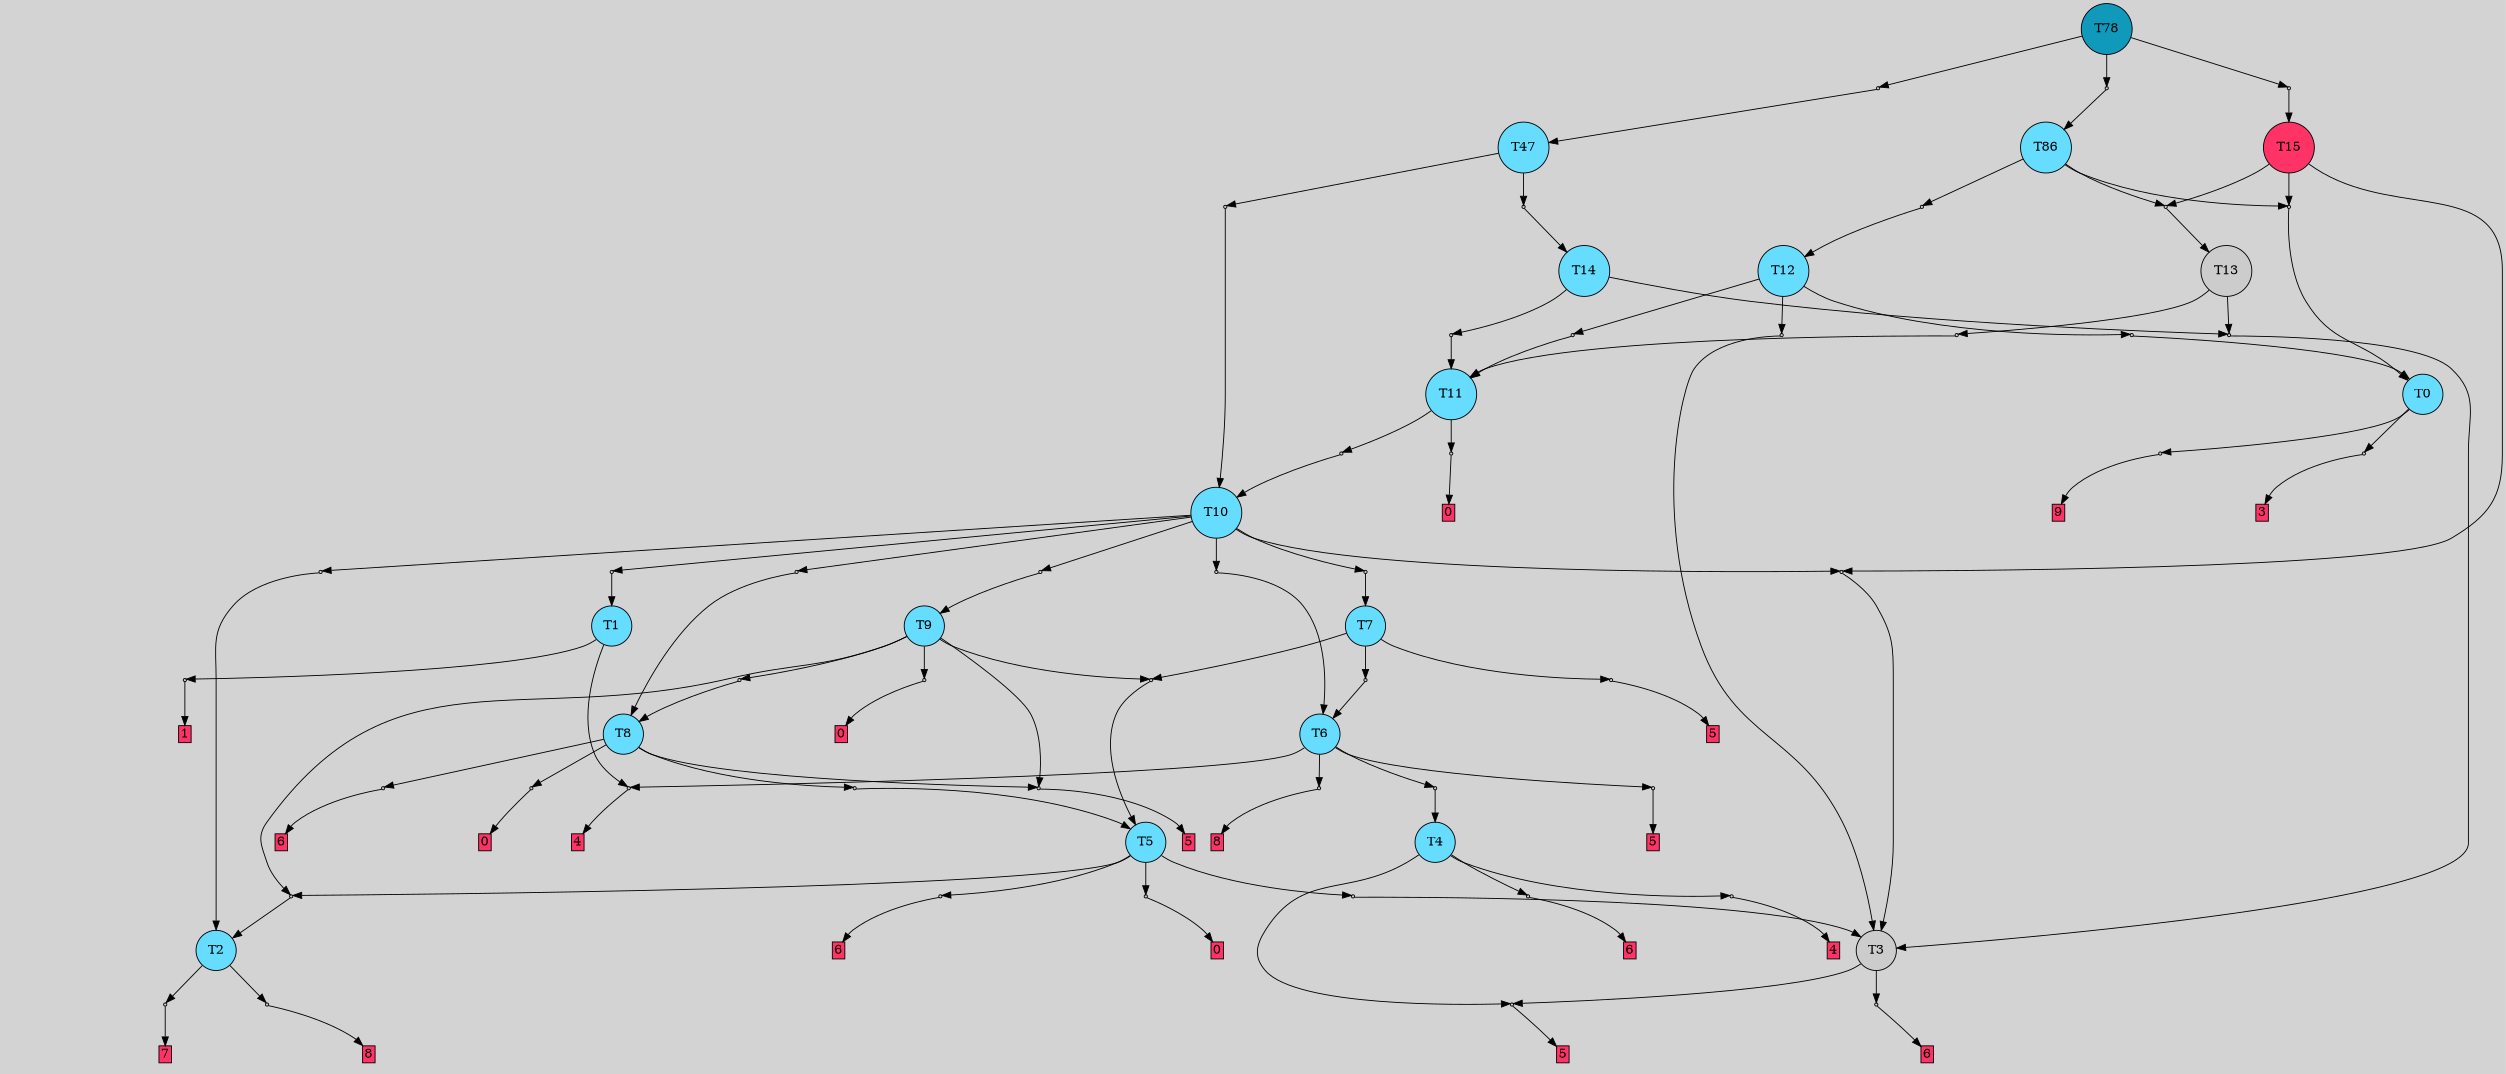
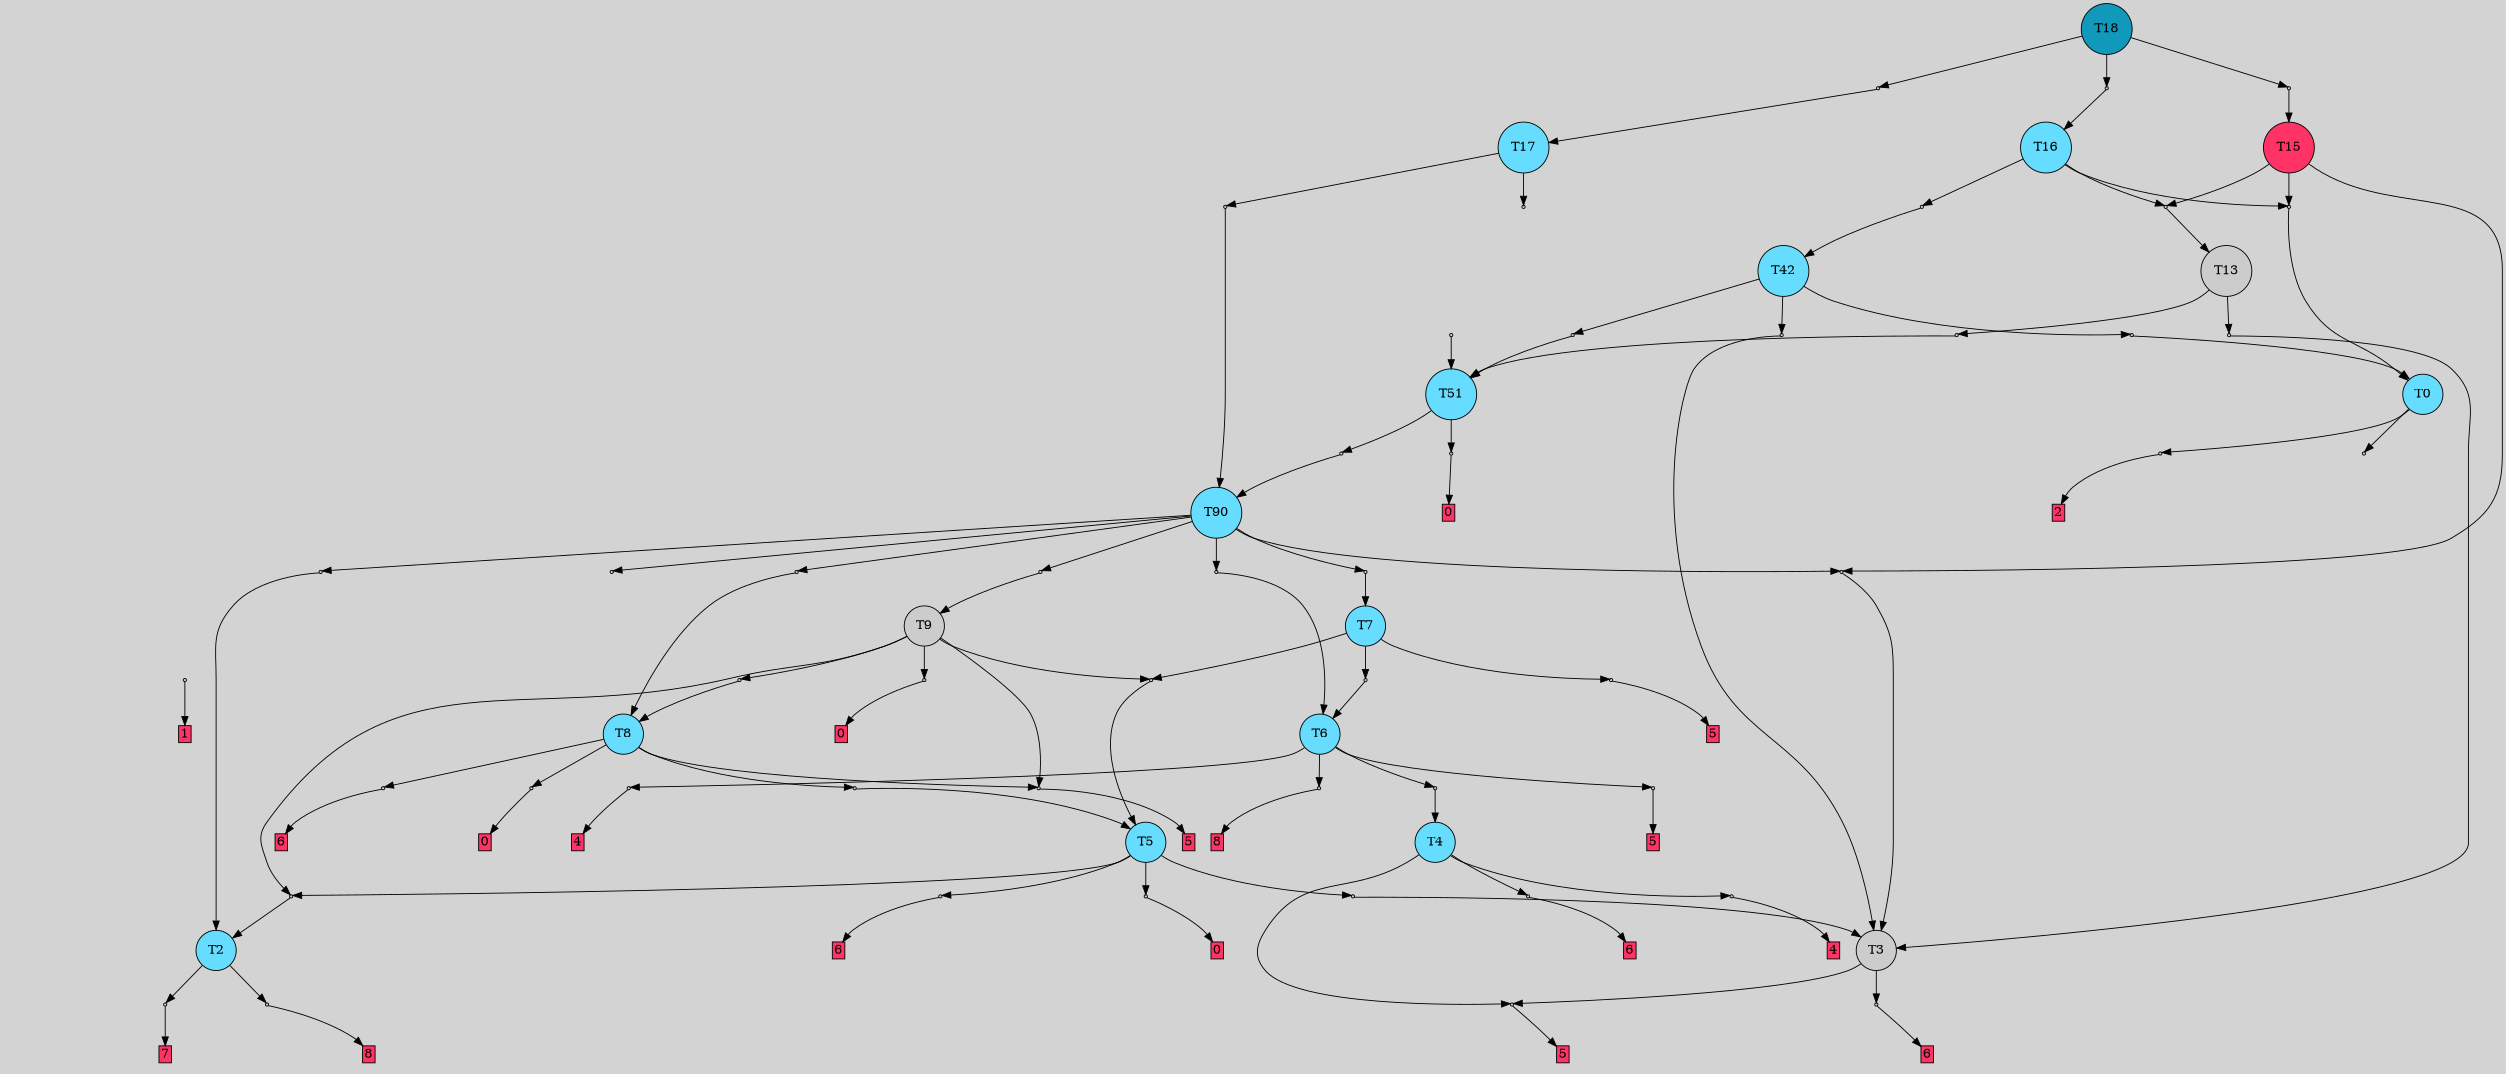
node "T78": label "T78" -> "T18"
node "T47": label "T47" -> "T17"
node "T86": label "T86" -> "T16"
node "T14": removed
node "T12": label "T12" -> "T42"
node "T11": label "T11" -> "T51"
node "T10": label "T10" -> "T90"
node "9": label "9" -> "2"
node "3": removed
node "T1": removed
node "T9": fillcolor #66ddff -> #cccccc
